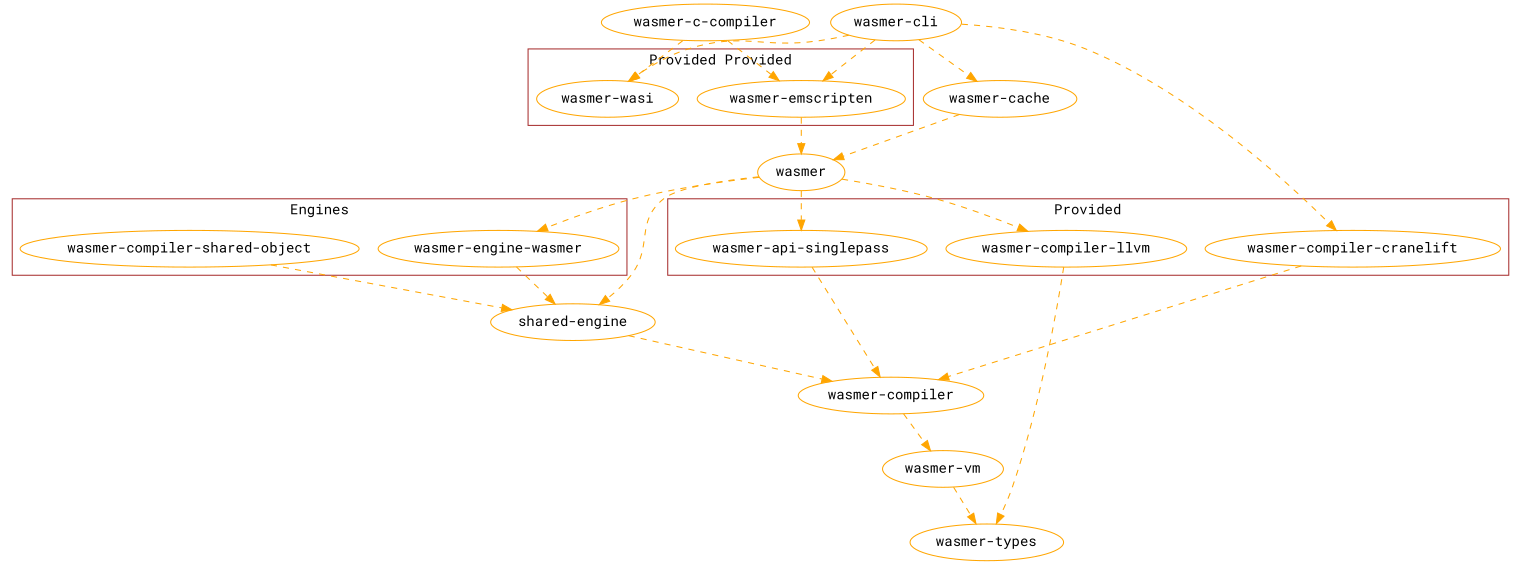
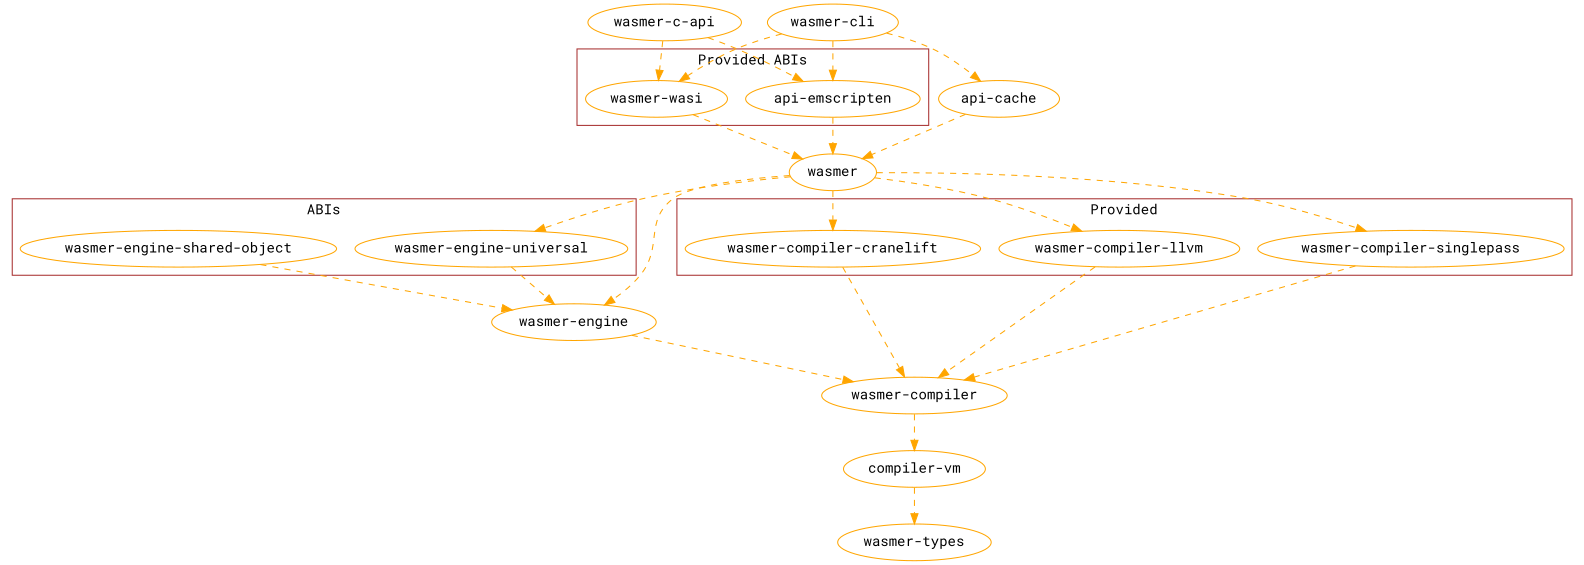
node "wasmer-c-compiler": label "wasmer-c-compiler" -> "wasmer-c-api"
cluster "Provided Provided": label "Provided Provided" -> "Provided ABIs"
edge "wasmer-cli" -> "wasmer-compiler-cranelift": now "wasmer" -> "wasmer-compiler-cranelift"
node "wasmer-emscripten": label "wasmer-emscripten" -> "api-emscripten"
node "wasmer-cache": label "wasmer-cache" -> "api-cache"
edge "wasmer-wasi" -> "wasmer": added
cluster "Engines": label "Engines" -> "ABIs"
node "wasmer-compiler-shared-object": label "wasmer-compiler-shared-object" -> "wasmer-engine-shared-object"
node "wasmer-engine-wasmer": label "wasmer-engine-wasmer" -> "wasmer-engine-universal"
node "wasmer-api-singlepass": label "wasmer-api-singlepass" -> "wasmer-compiler-singlepass"
node "shared-engine": label "shared-engine" -> "wasmer-engine"
edge "wasmer-compiler-llvm" -> "wasmer-types": now "wasmer-compiler-llvm" -> "wasmer-compiler"
node "wasmer-vm": label "wasmer-vm" -> "compiler-vm"
